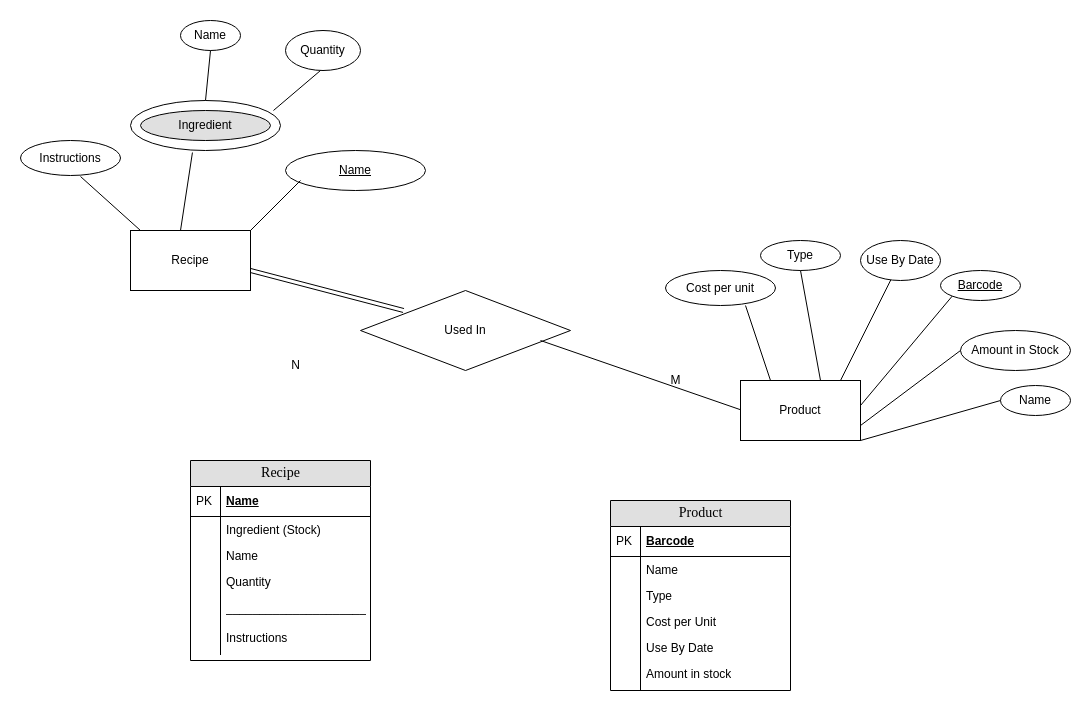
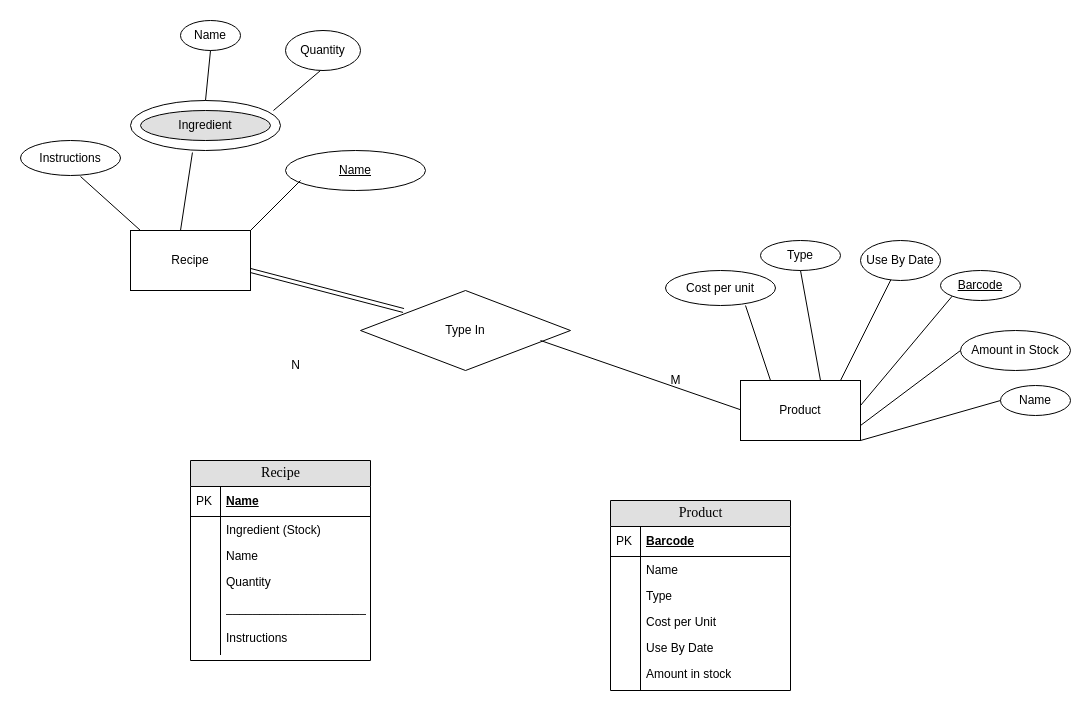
node "Used In": label "Used In" -> "Type In"
